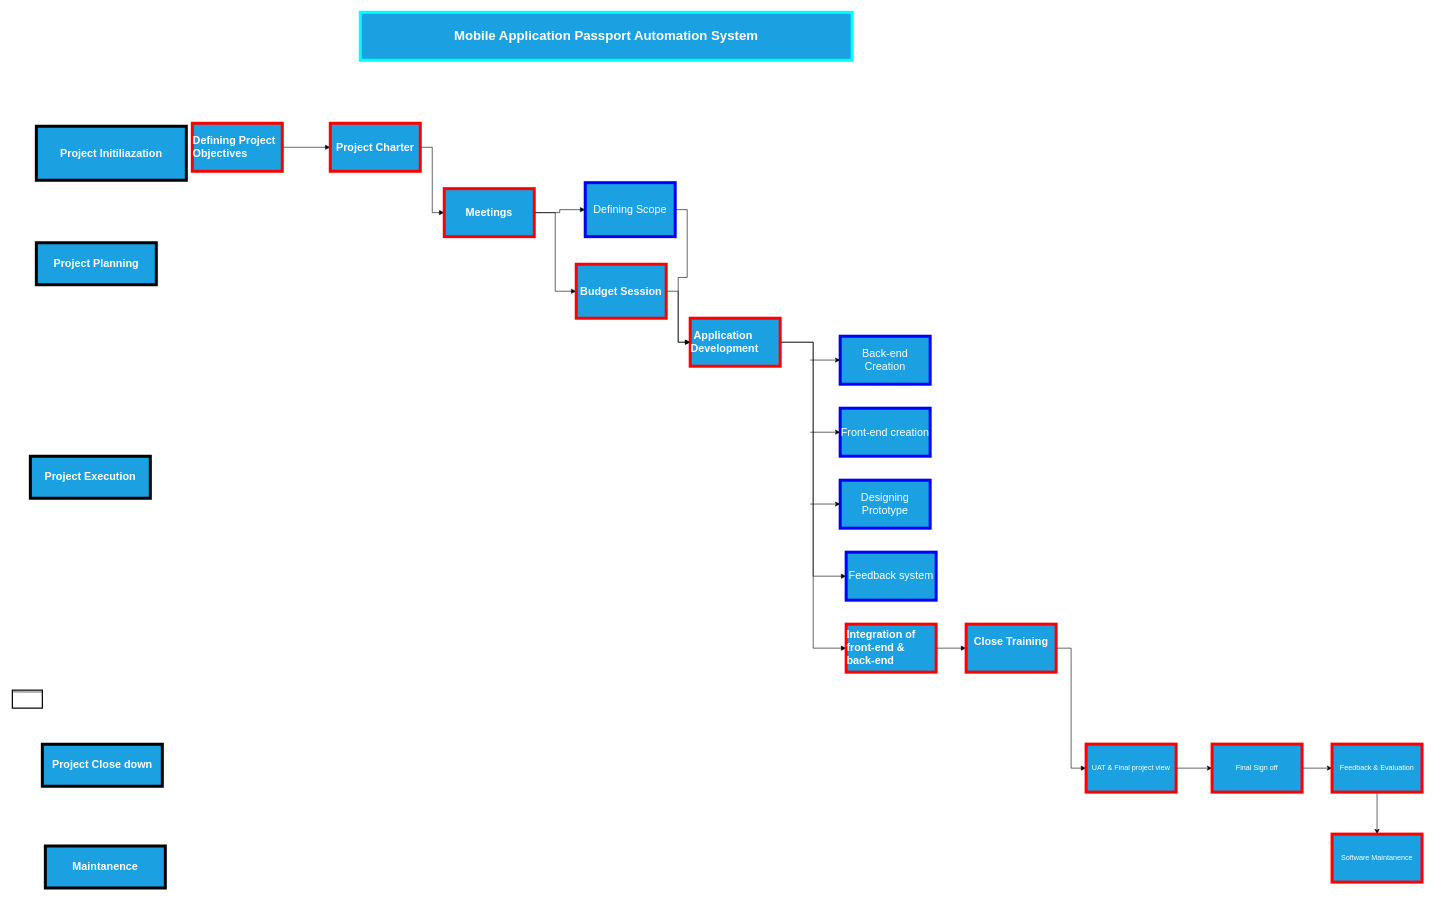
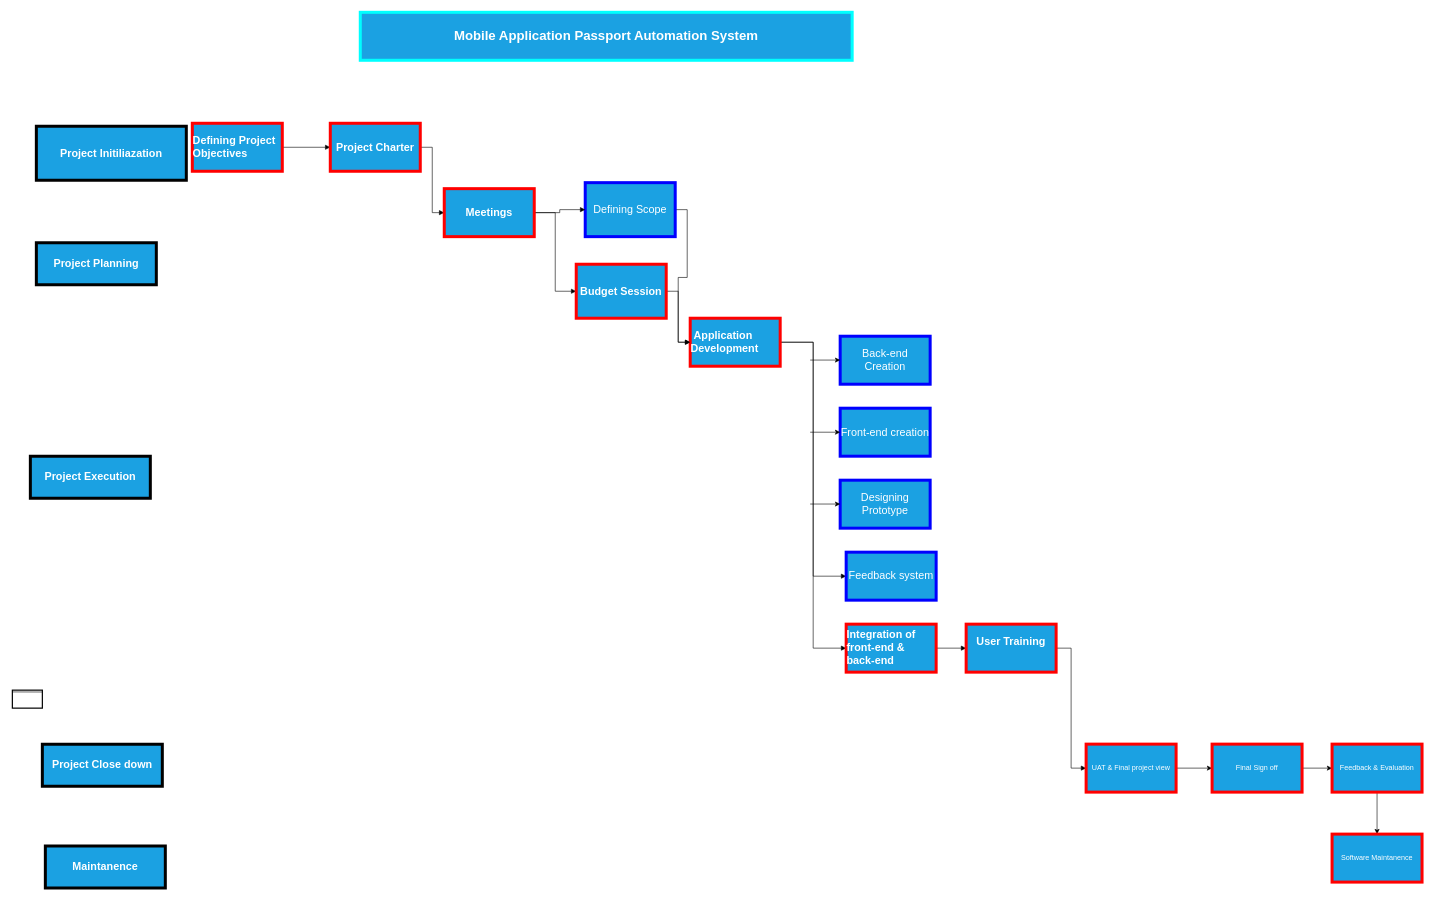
node "Close Training": label "Close Training" -> "User Training"
